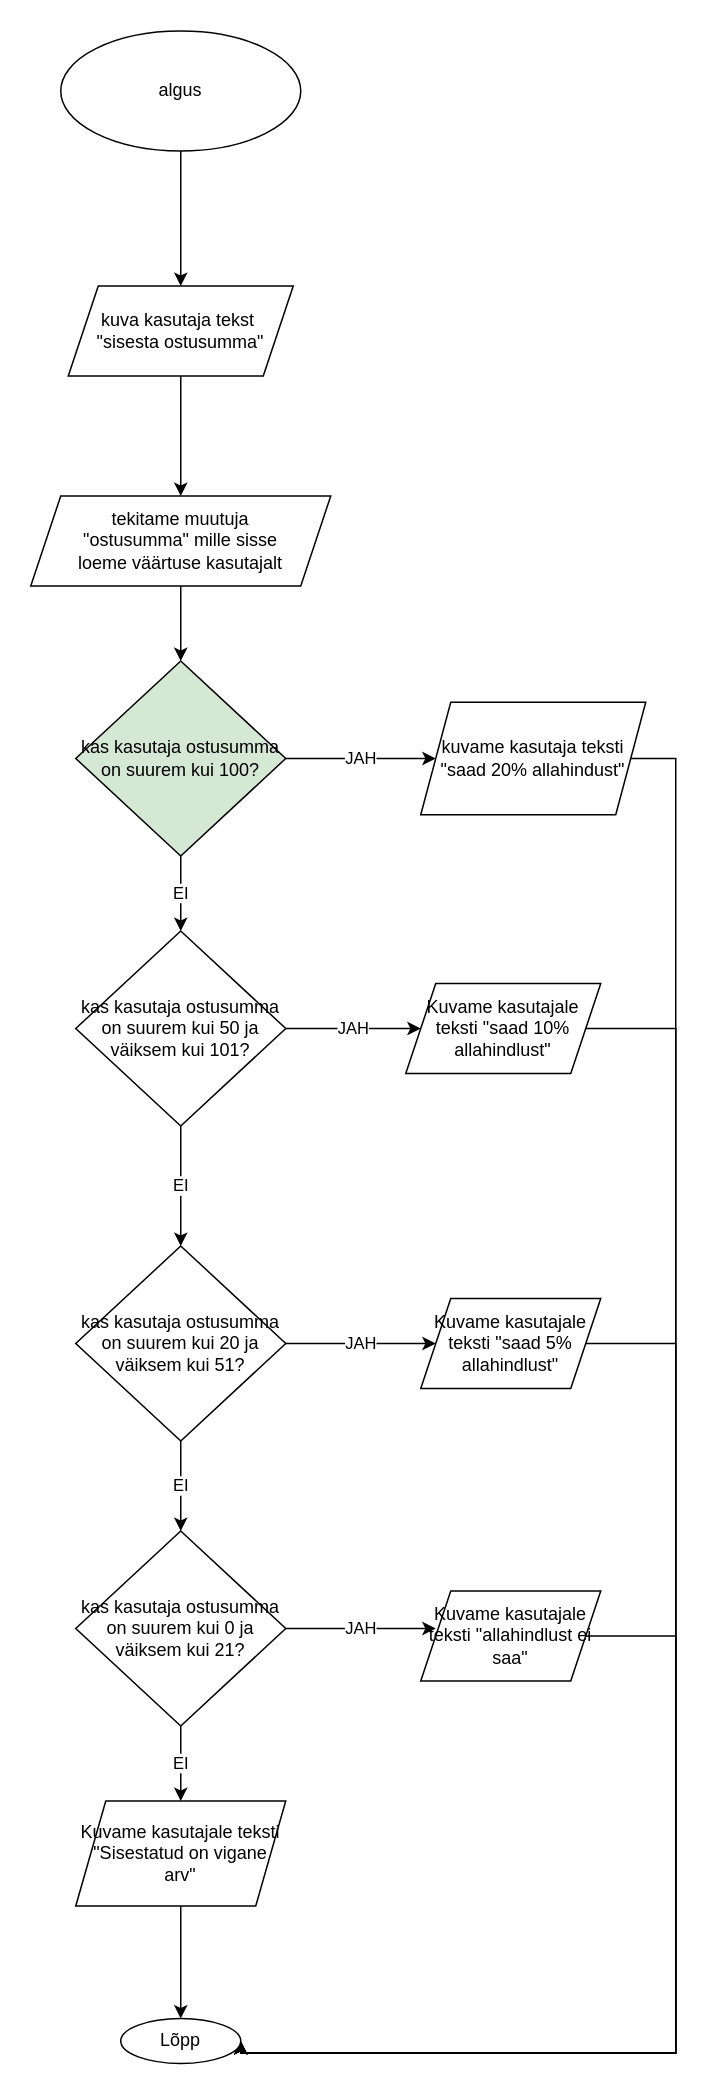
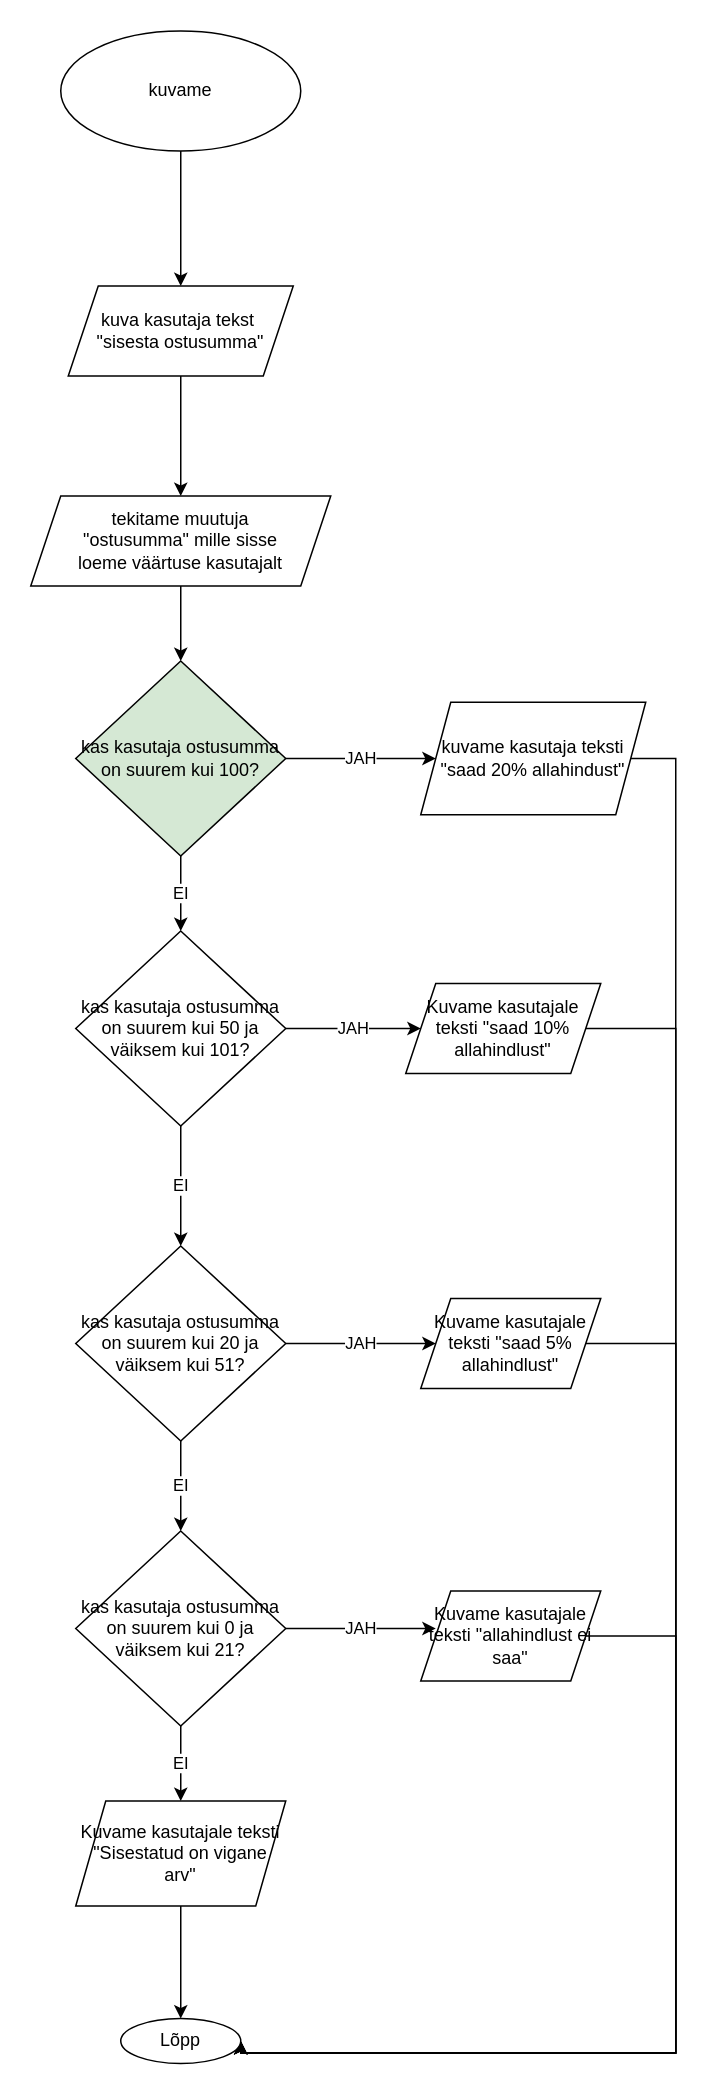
node "algus": label "algus" -> "kuvame"
